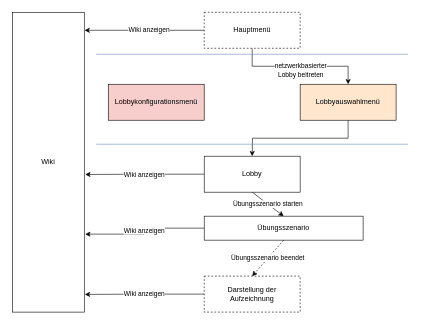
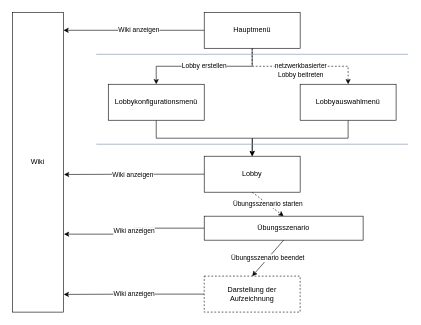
node "Hauptmenü": style dashed -> solid
edge "Hauptmenü" -> "Lobbykonfigurationsmenü": added, label "Lobby erstellen"
edge "Hauptmenü" -> "Lobbyauswahlmenü": style solid -> dashed
node "Lobbykonfigurationsmenü": fillcolor #f8cecc -> #ffffff
node "Lobbyauswahlmenü": fillcolor #ffe6cc -> #ffffff
edge "Lobbykonfigurationsmenü" -> "Lobby": added
node "Wiki": size 72x300 -> 51x300
edge "Lobby" -> "Übungsszenario": style solid -> dashed
edge "Übungsszenario" -> "Darstellung der Aufzeichnung": style dashed -> solid
